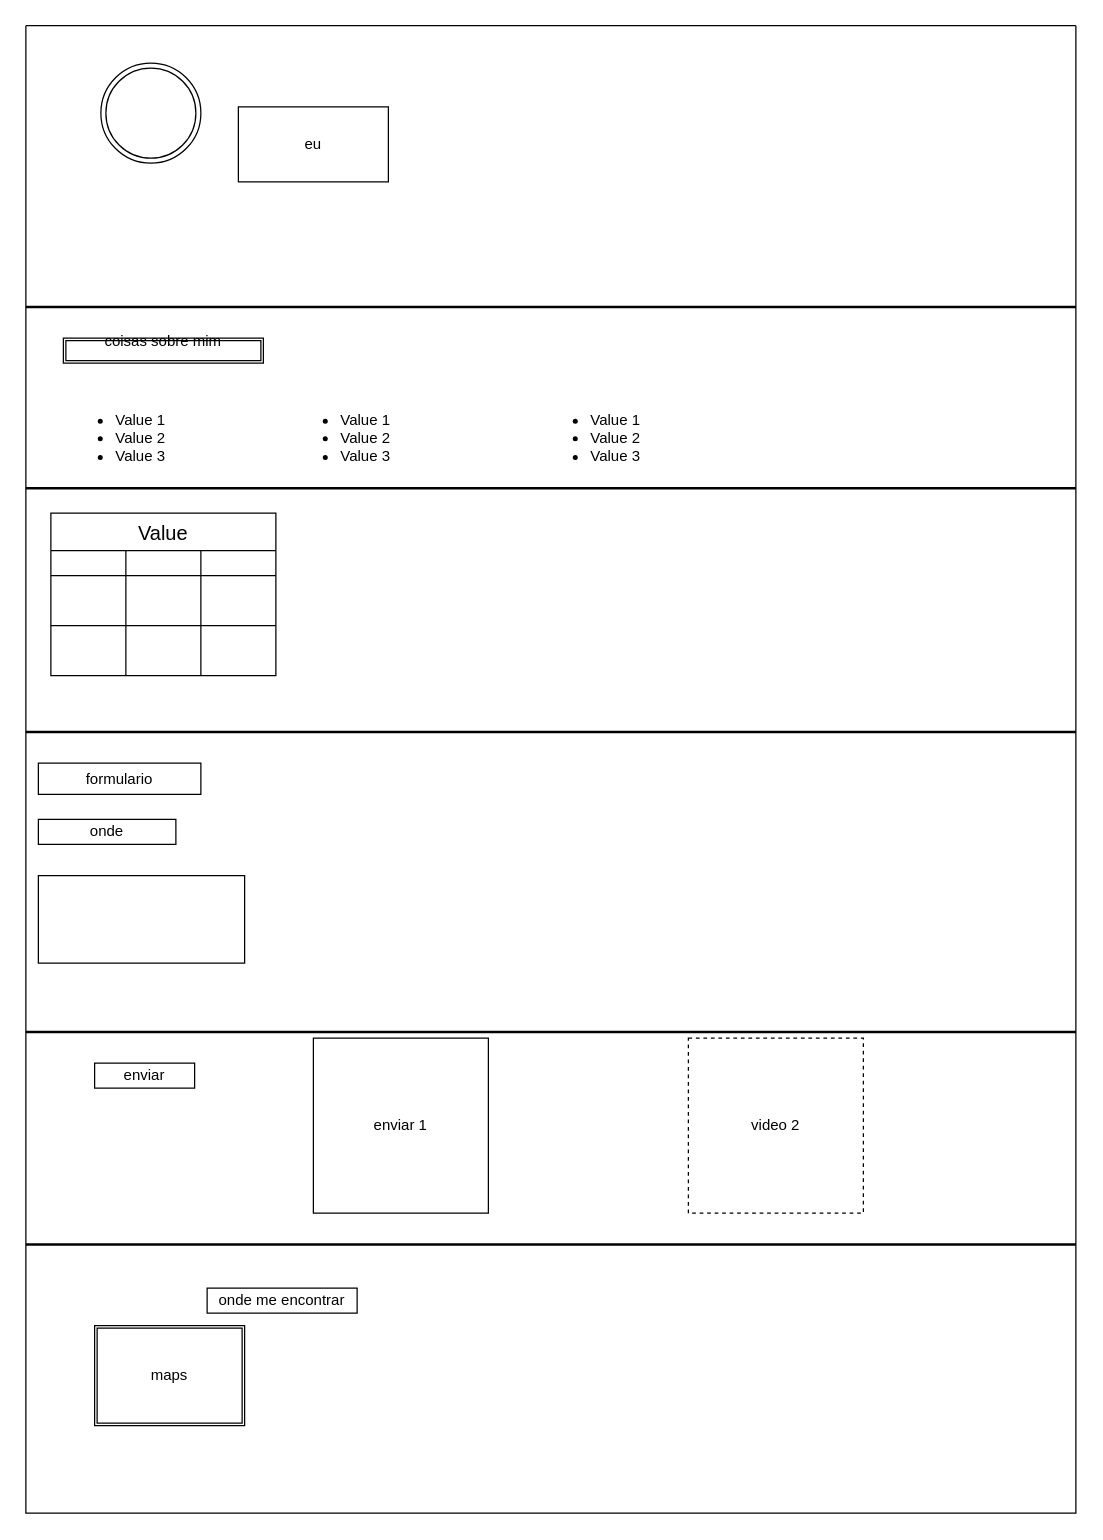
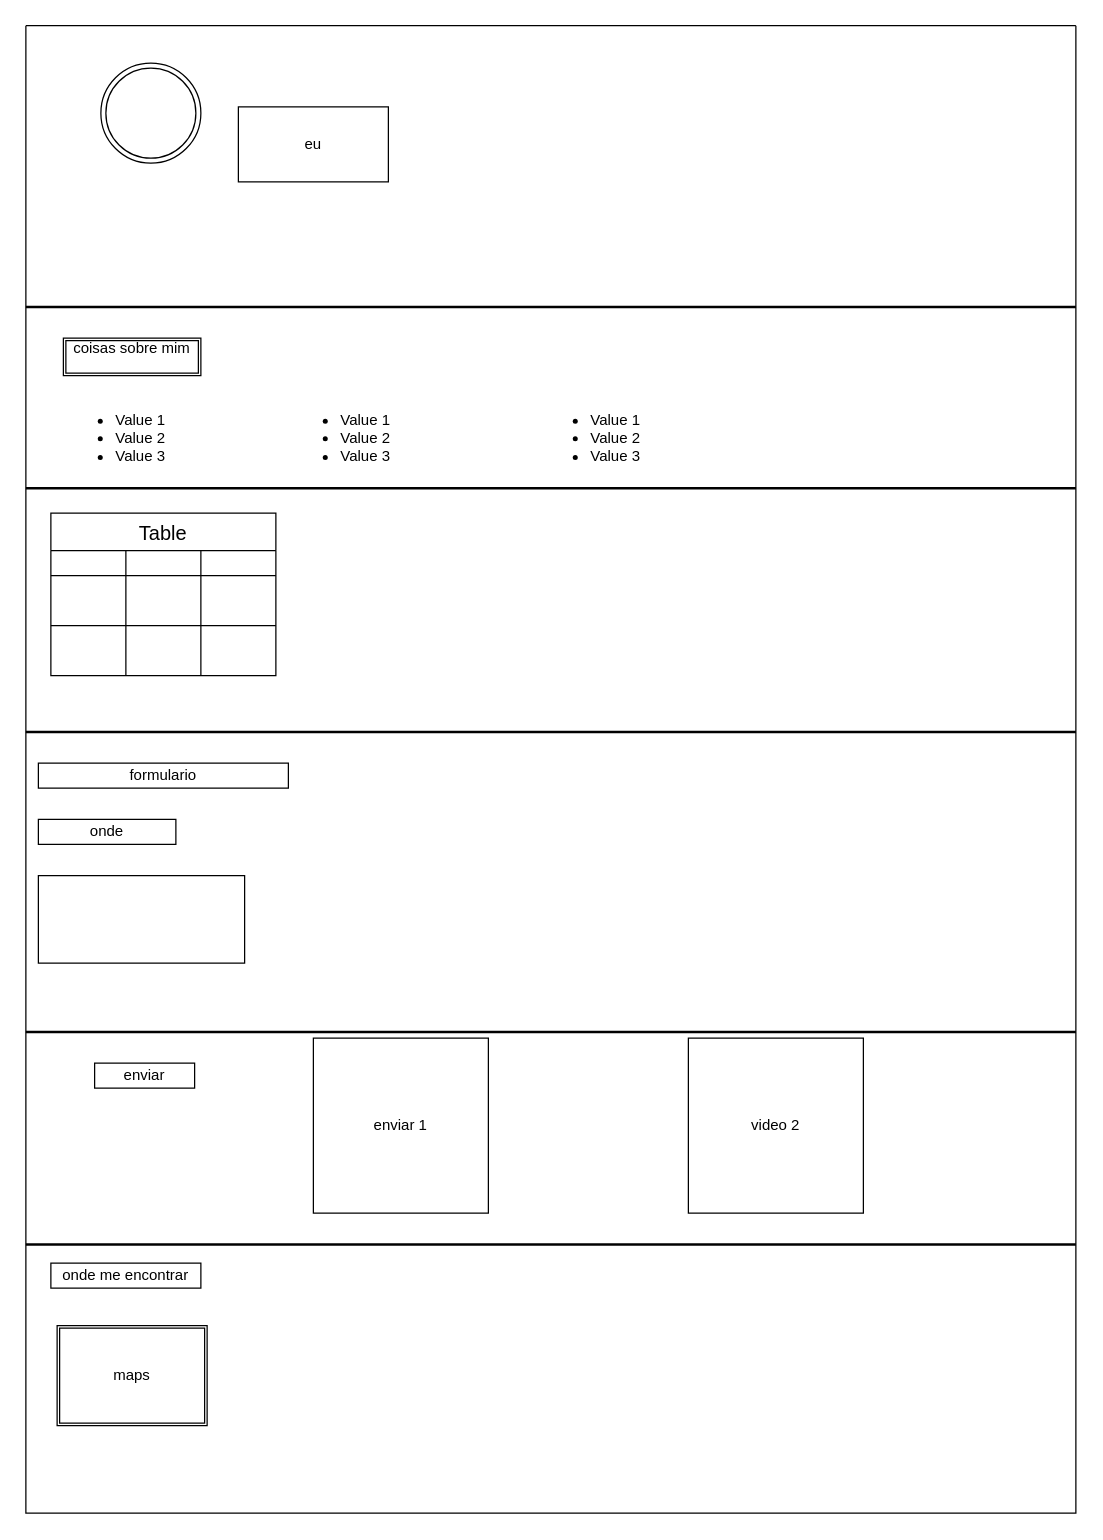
node "coisas sobre mim": size 200x25 -> 138x38
node "Value": label "Value" -> "Table"
node "formulario": size 163x31 -> 250x25
node "video 2": style dashed -> solid
node "onde me encontrar": moved (282, 1301) -> (126, 1276)
node "maps": moved (169, 1376) -> (132, 1376)
